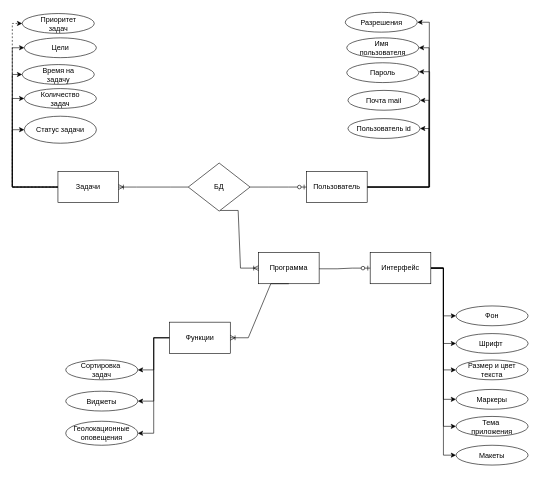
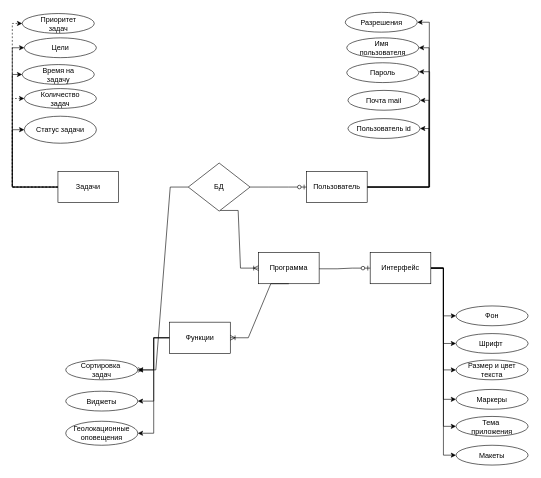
edge "Задачи" -> "Количество задач": style solid -> dashed
edge "БД" -> "Задачи": now "БД" -> "Сортировка задач"
